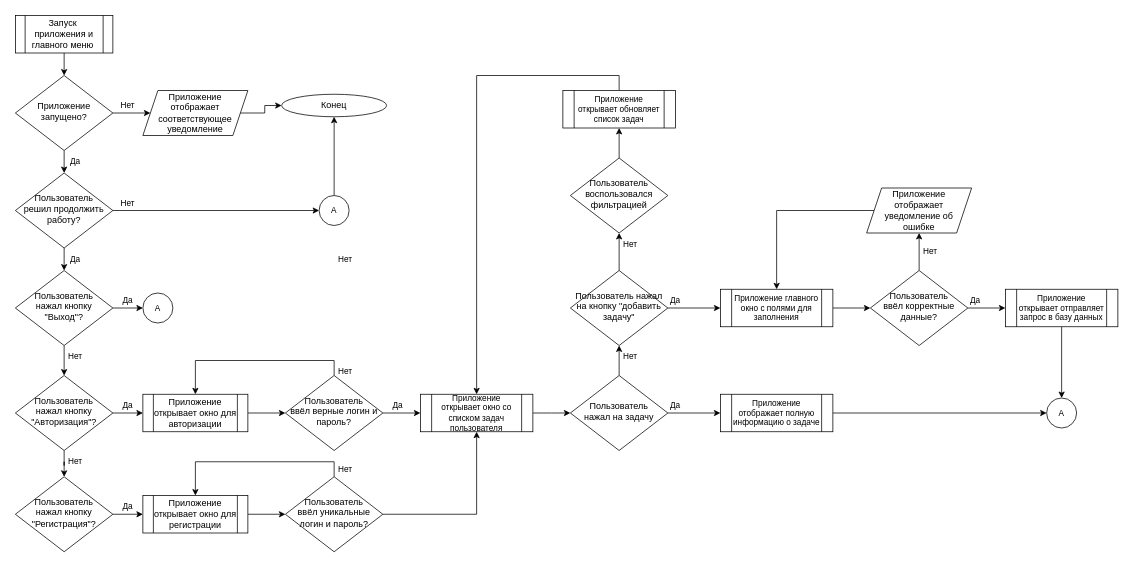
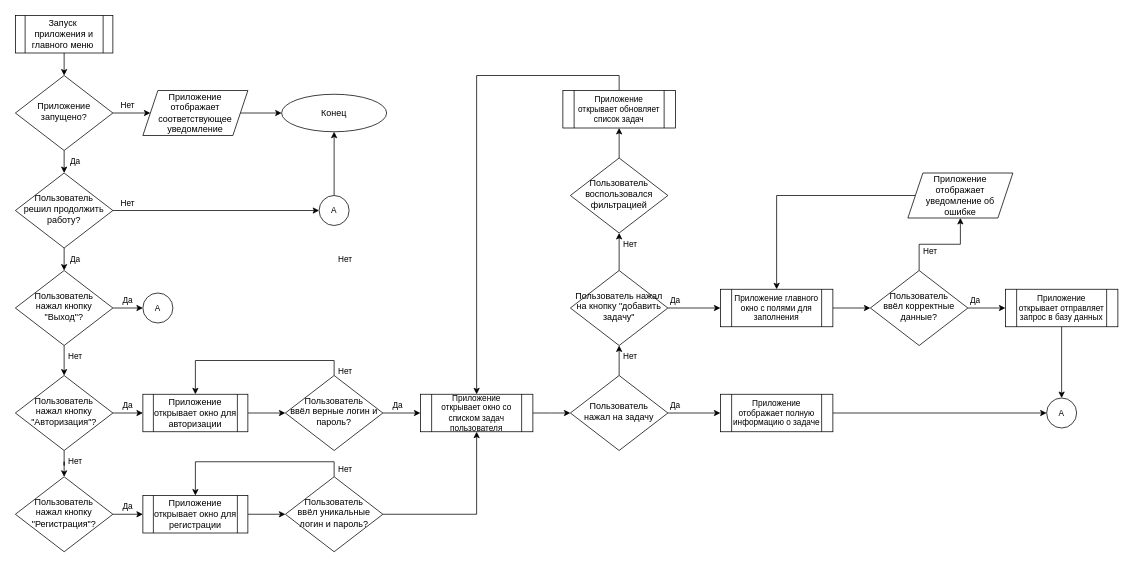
node "Конец": size 105x23 -> 105x38
node "Приложение отображает уведомление об ошибке": moved (919, 210) -> (960, 195)
